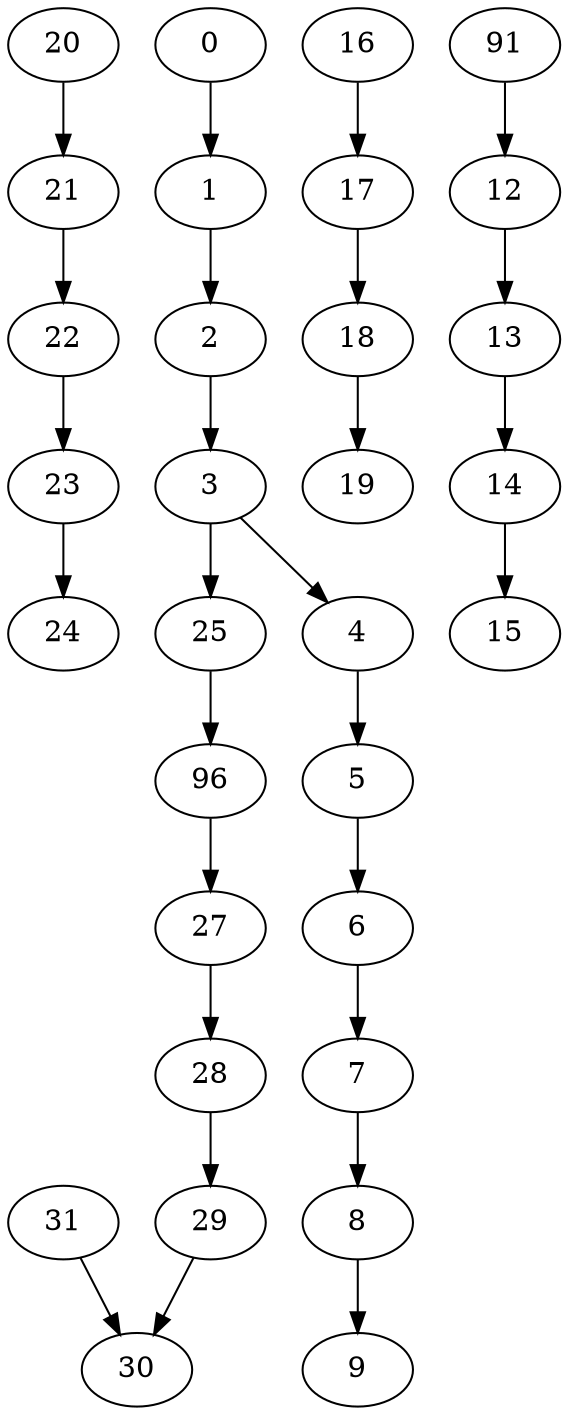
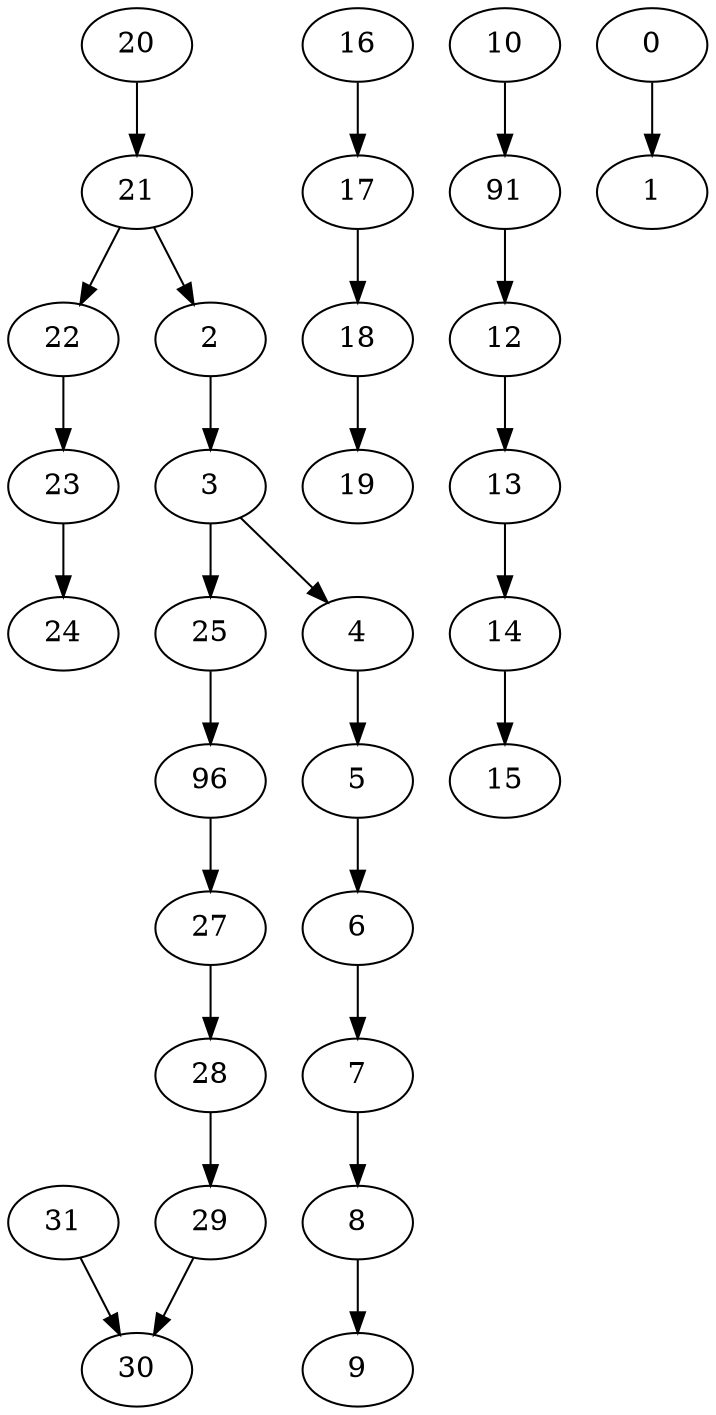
node "10": added
edge "1" -> "2": now "21" -> "2"
